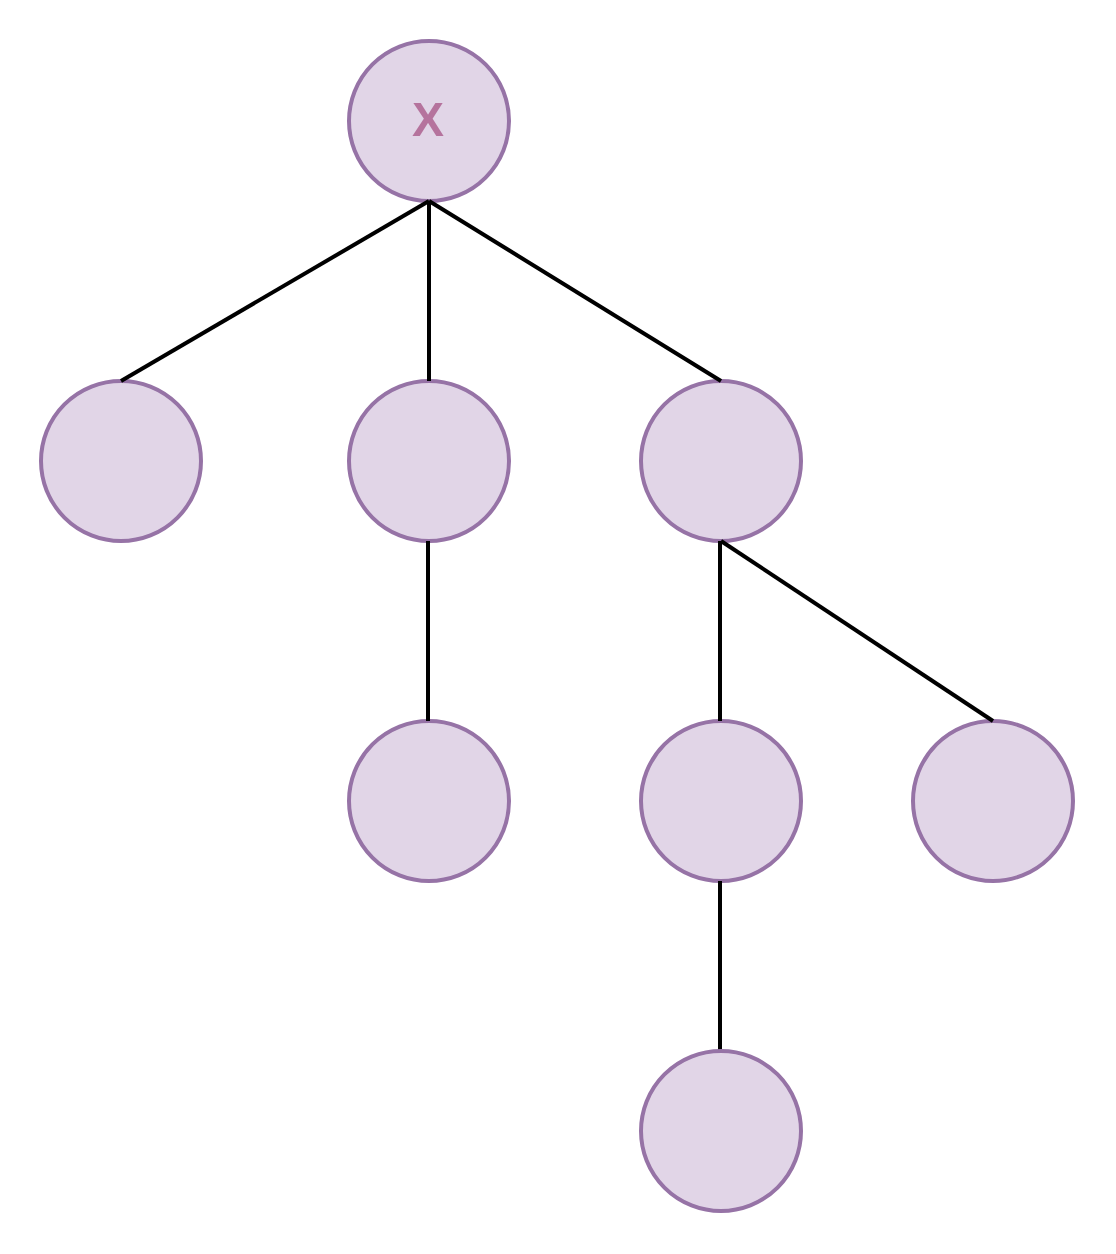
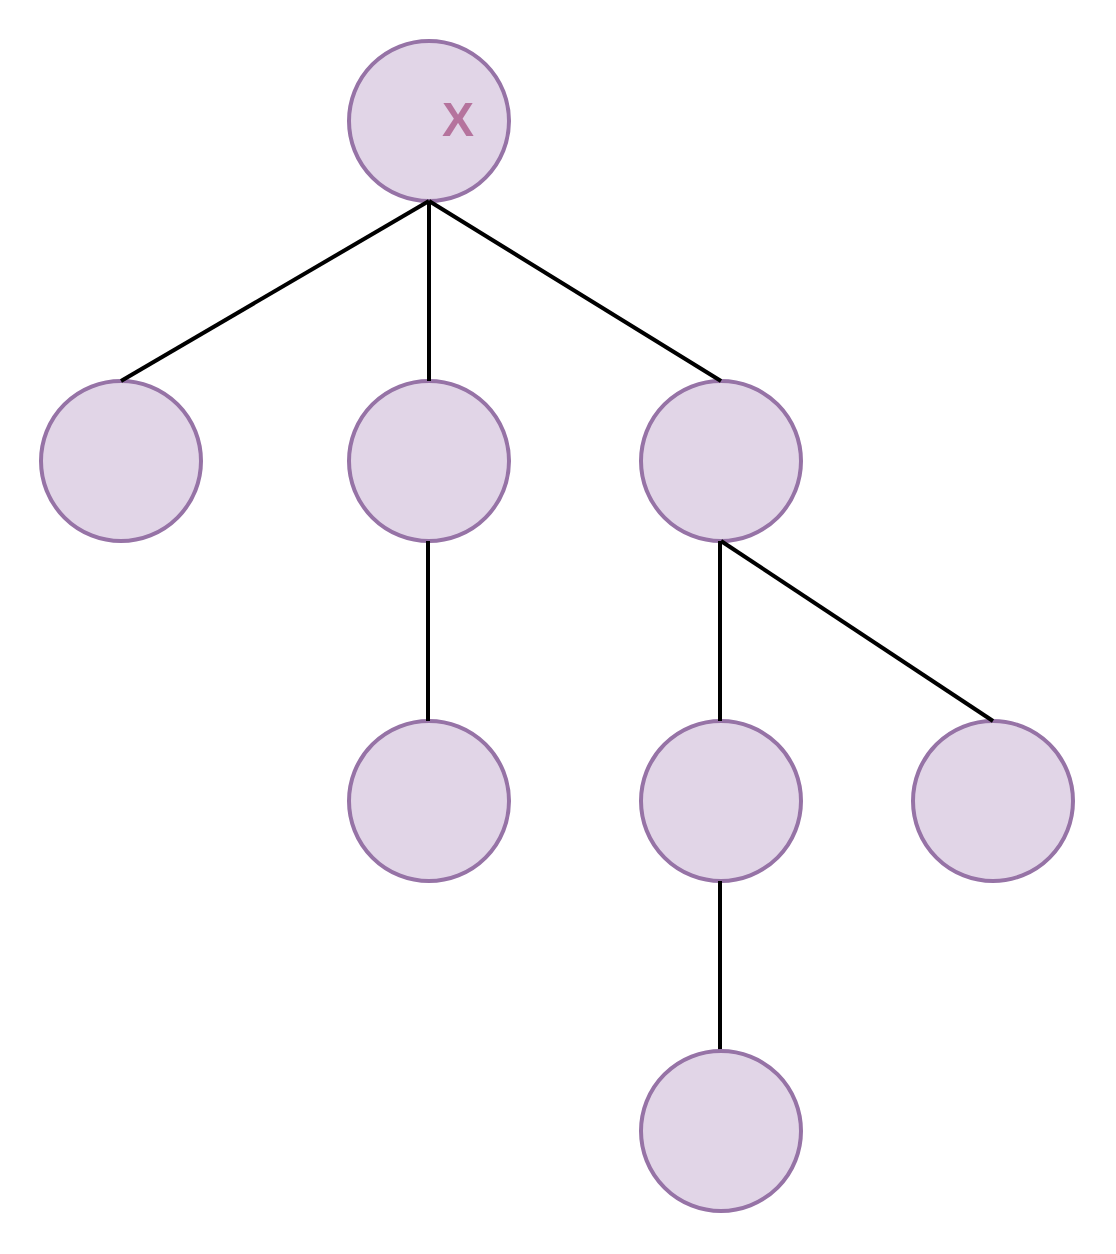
node "X": moved (429, 121) -> (459, 121)
